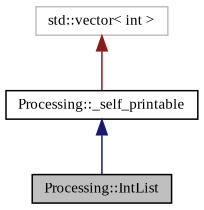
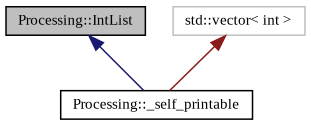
edge "Processing::IntList" -> "Processing::_self_printable": reversed
